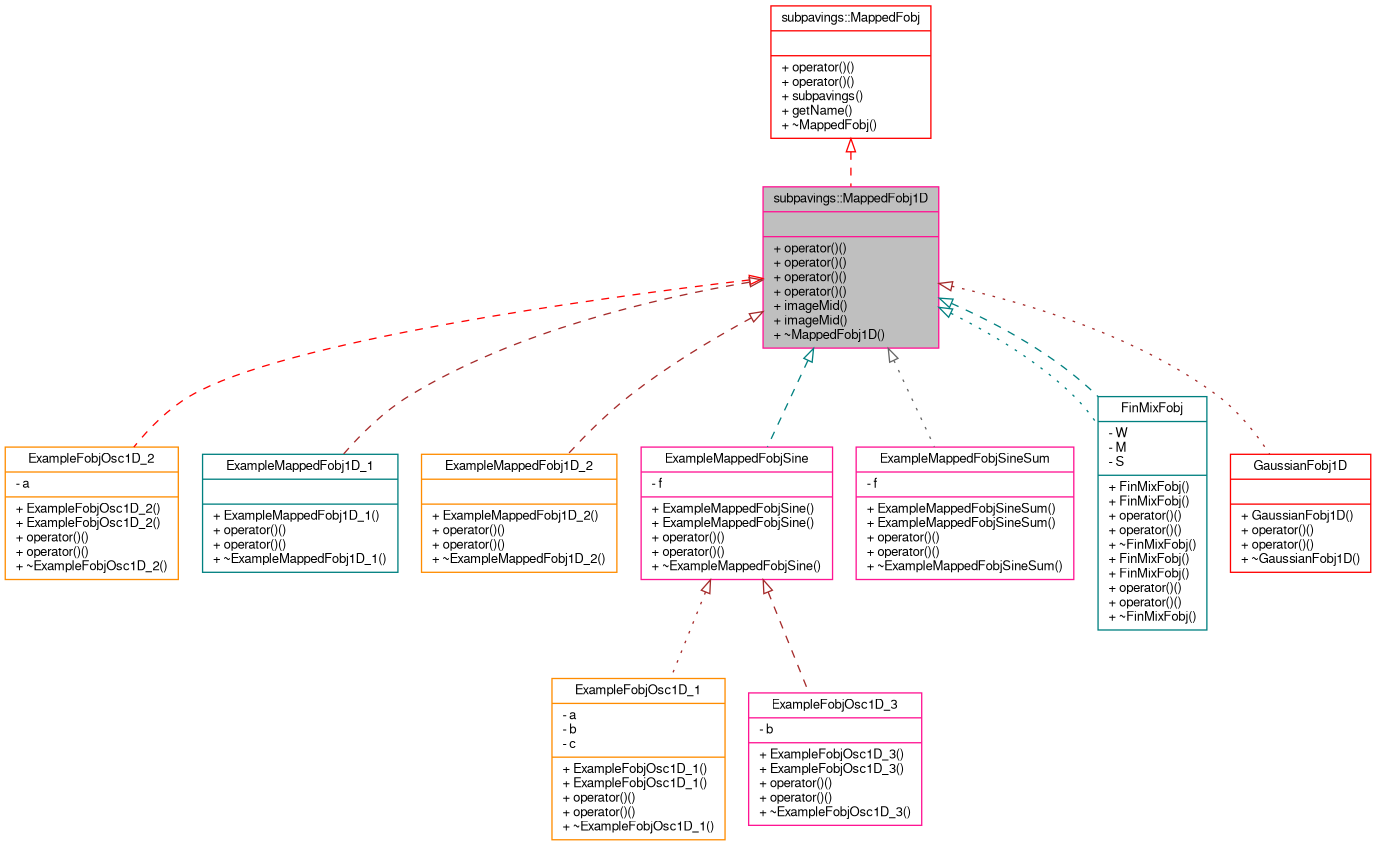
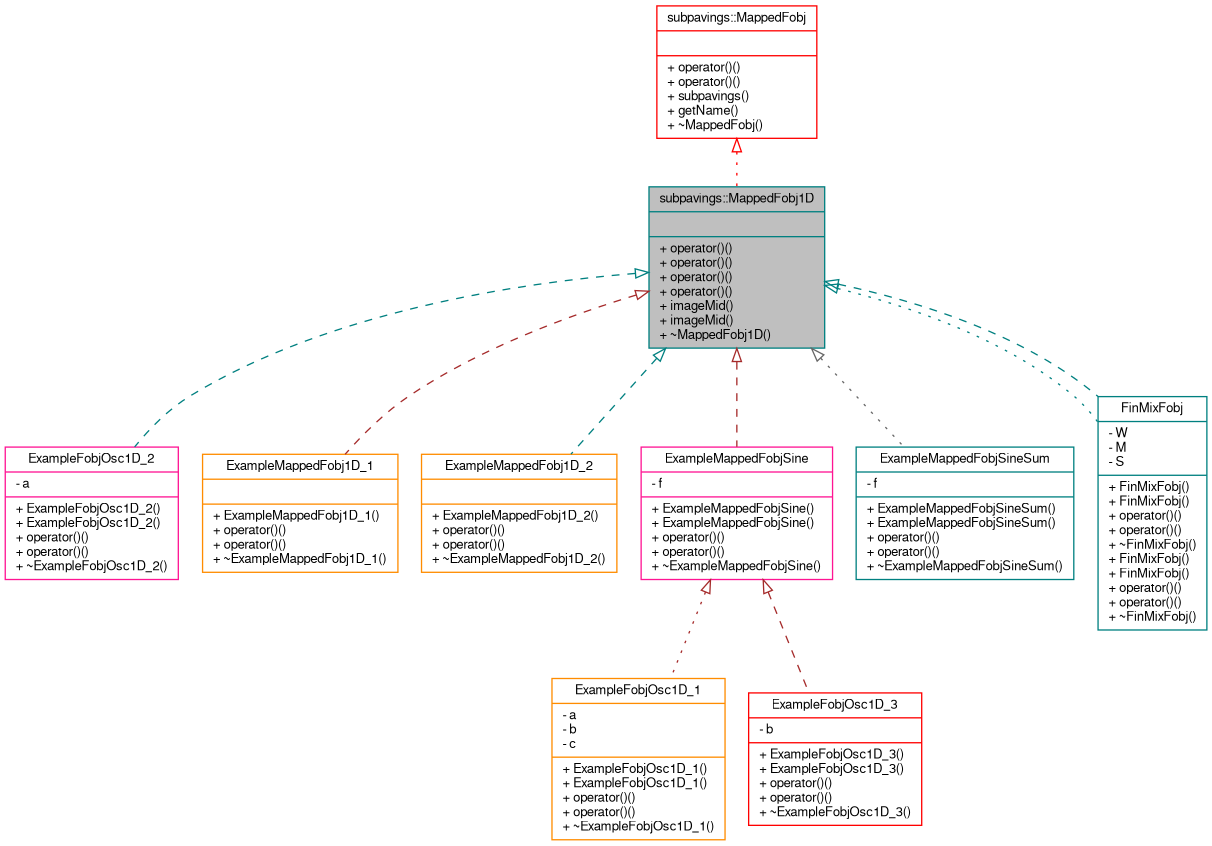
edge "subpavings::MappedFobj1D" -> "subpavings::MappedFobj": style dashed -> dotted
node "subpavings::MappedFobj1D": color deeppink -> teal
edge "ExampleFobjOsc1D_2" -> "subpavings::MappedFobj1D": color red -> teal
edge "ExampleMappedFobj1D_2" -> "subpavings::MappedFobj1D": color brown -> teal
edge "ExampleMappedFobjSine" -> "subpavings::MappedFobj1D": color teal -> brown
node "ExampleFobjOsc1D_2": color darkorange -> deeppink
node "ExampleMappedFobj1D_1": color teal -> darkorange
node "ExampleMappedFobjSineSum": color deeppink -> teal
node "GaussianFobj1D": removed
node "ExampleFobjOsc1D_3": color deeppink -> red
